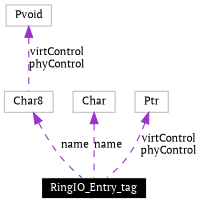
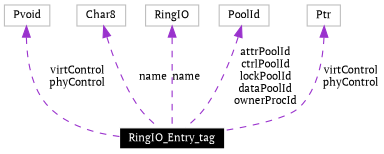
node "PoolId": added
edge "Char8" -> "Pvoid": now "RingIO_Entry_tag" -> "Pvoid"
node "Char": label "Char" -> "RingIO"
